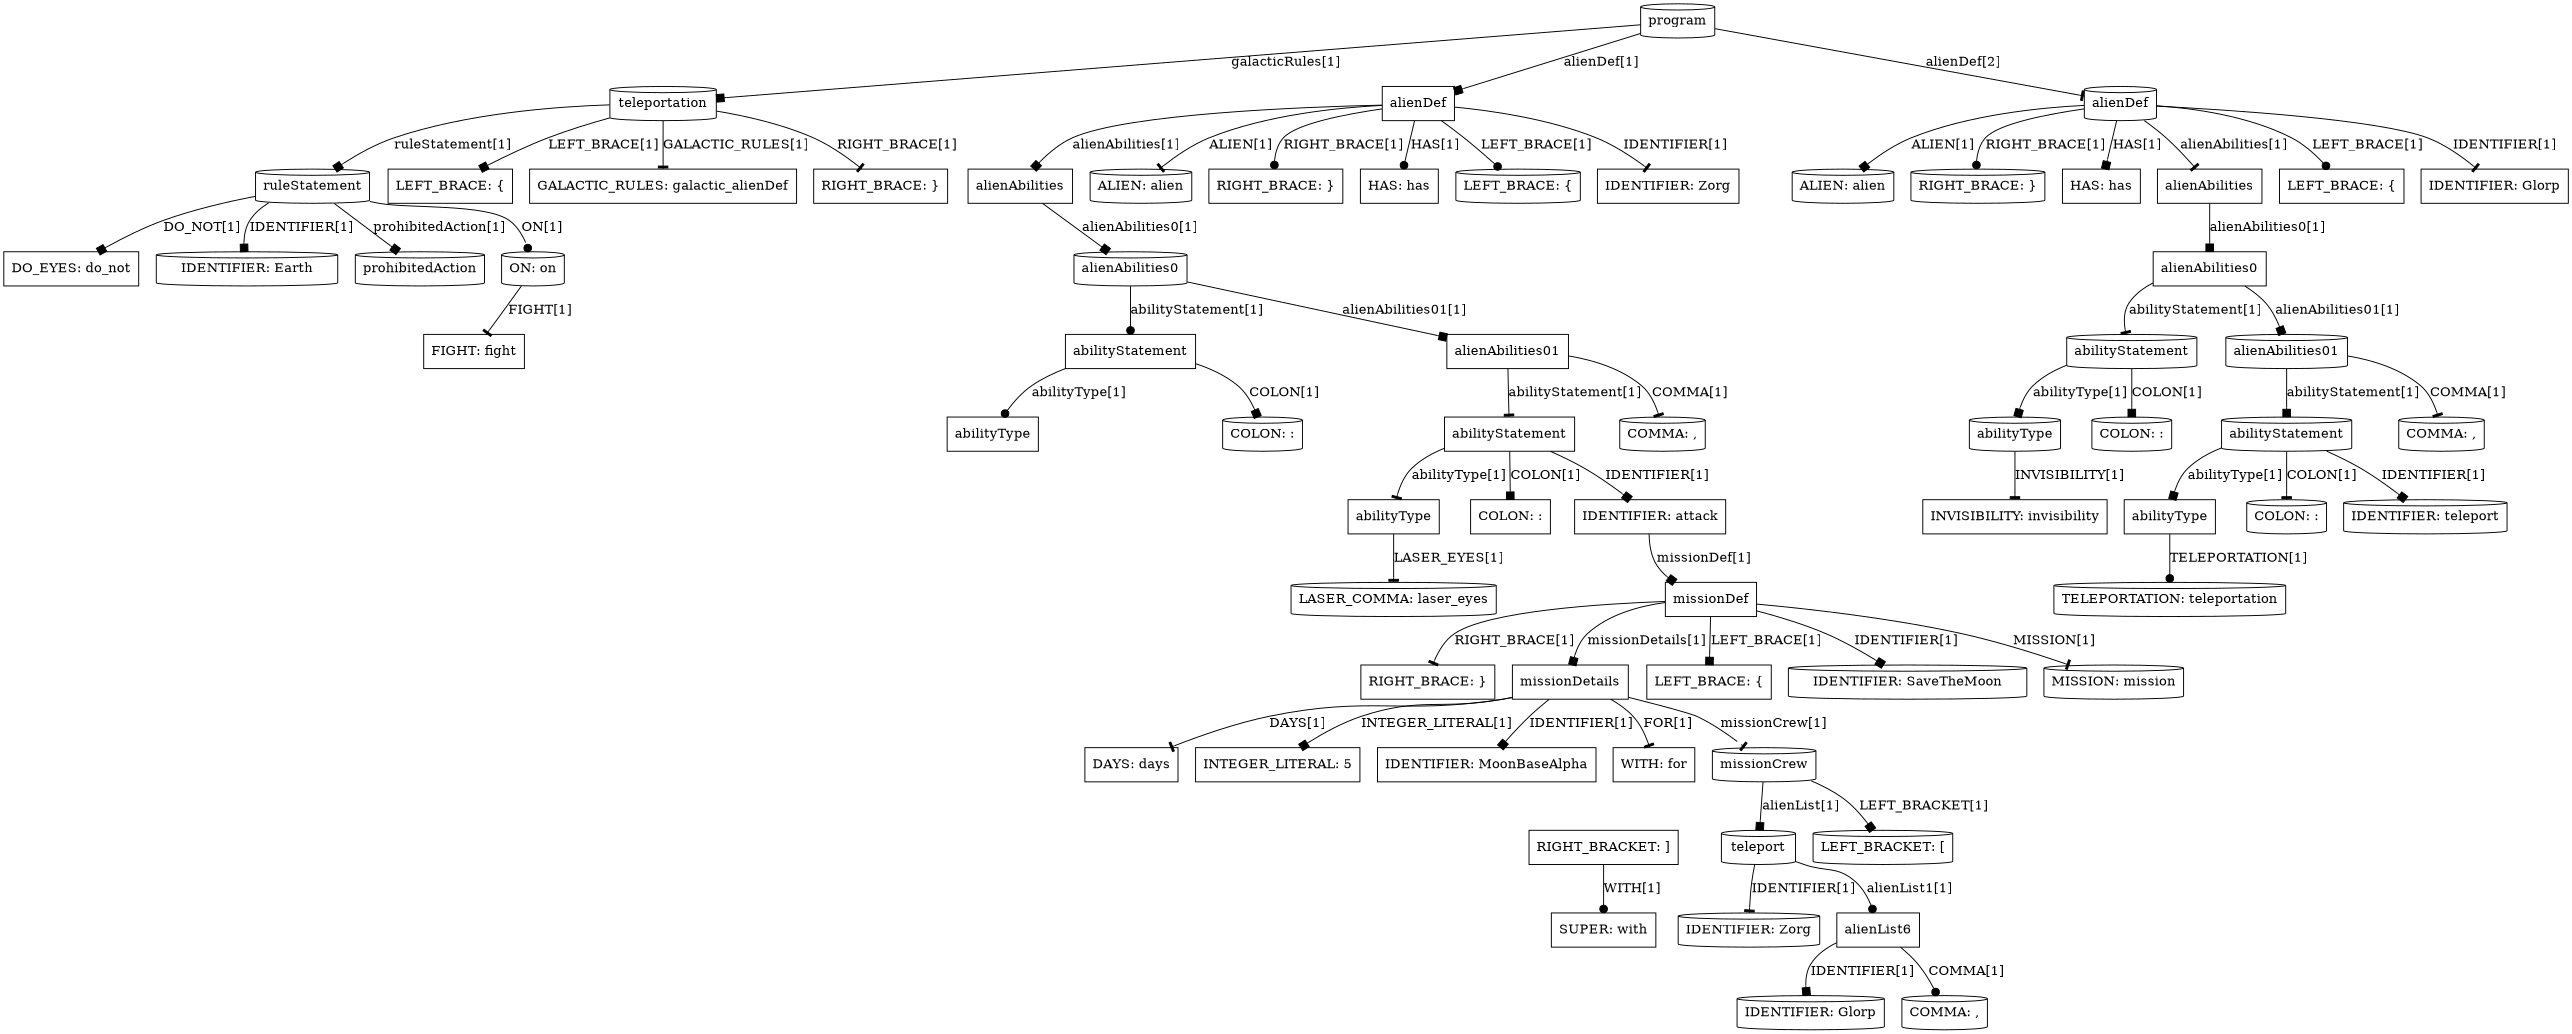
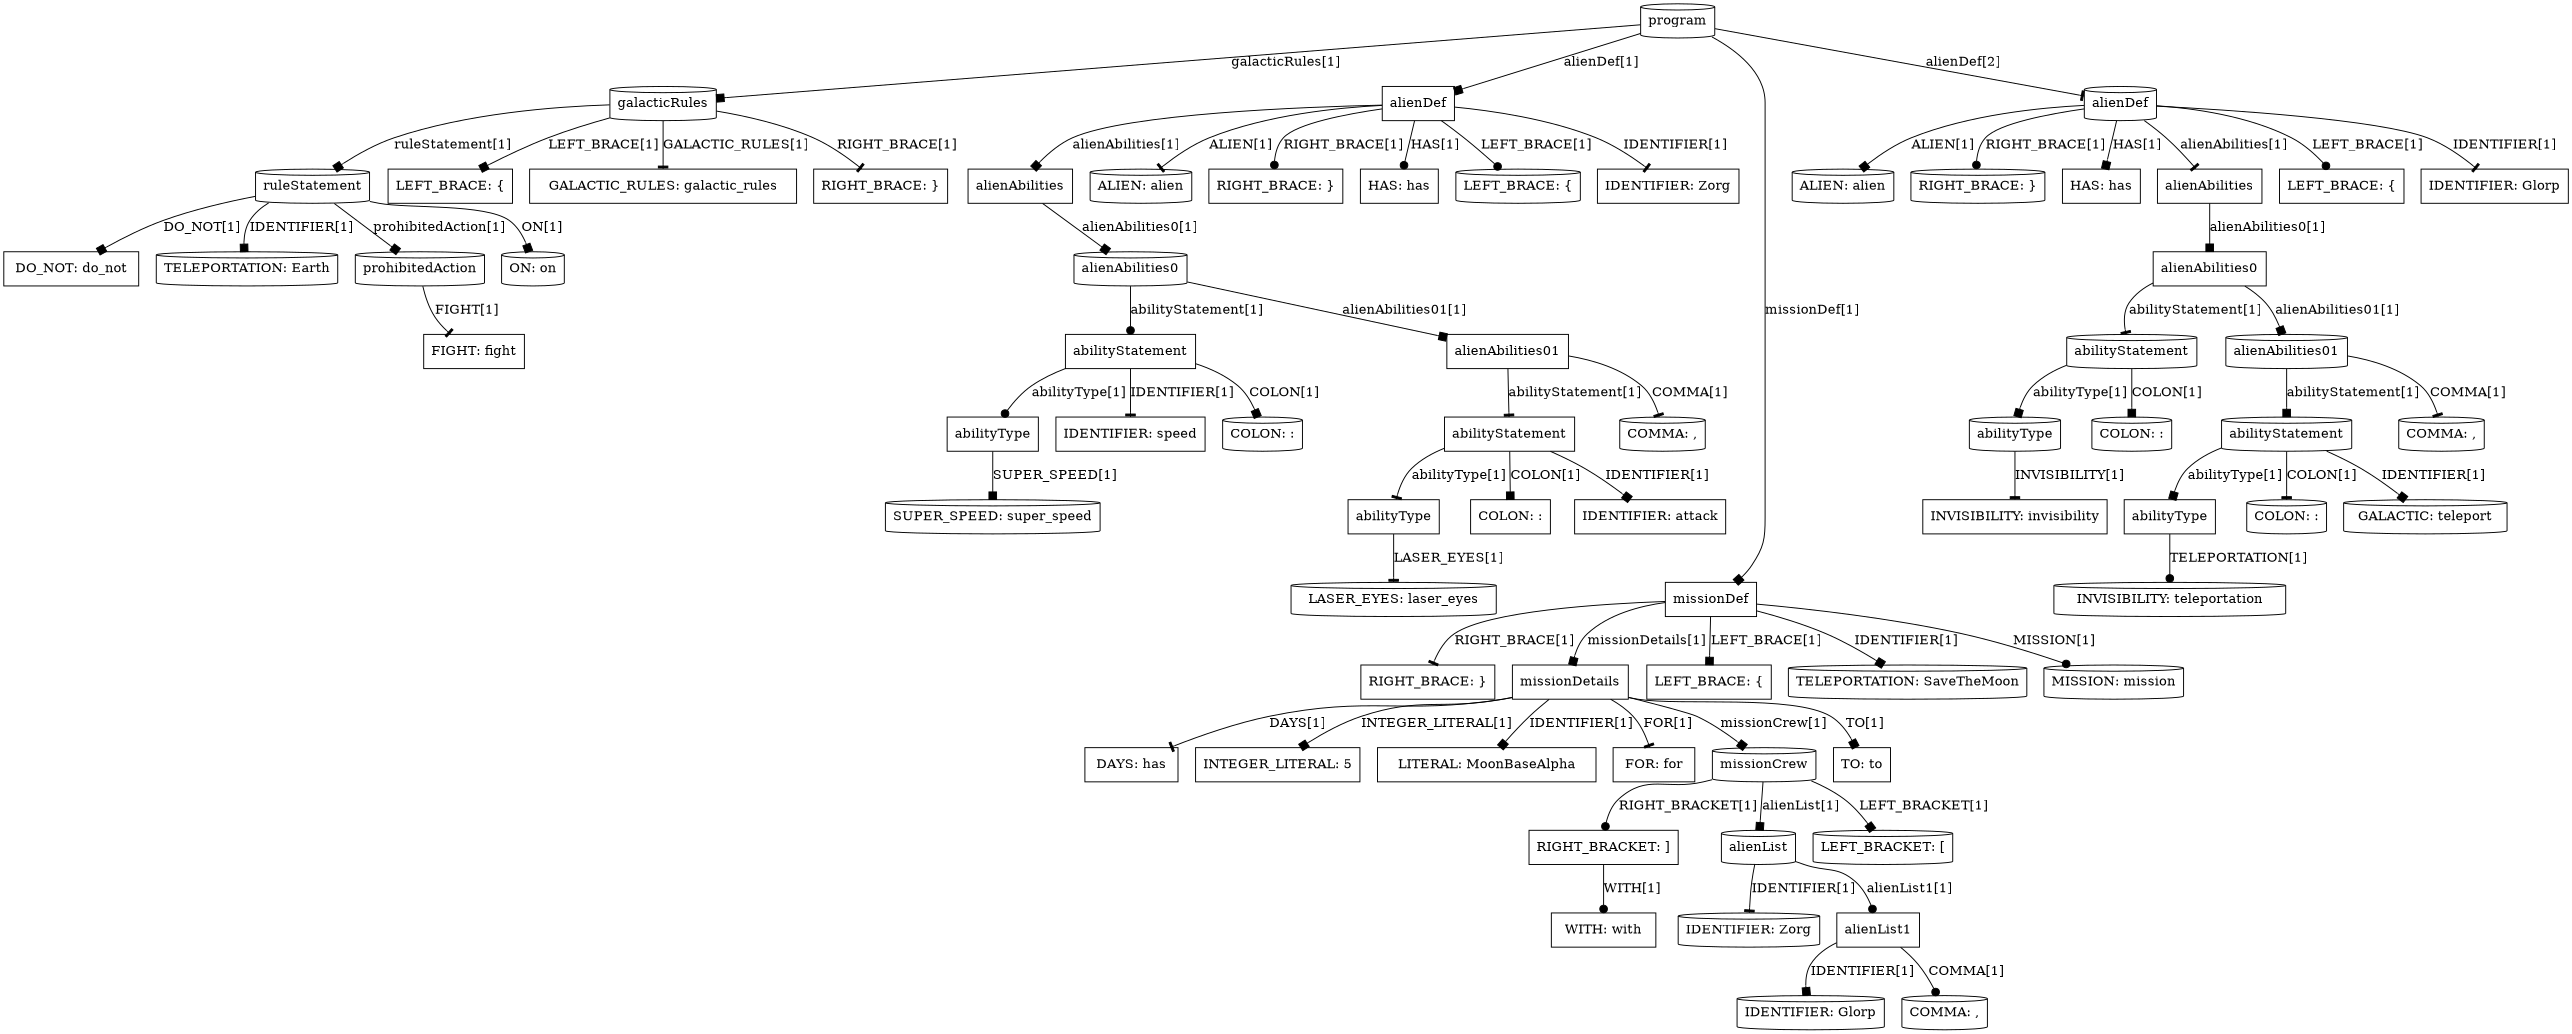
node "teleportation": label "teleportation" -> "galacticRules"
node "GALACTIC_RULES: galactic_alienDef": label "GALACTIC_RULES: galactic_alienDef" -> "GALACTIC_RULES: galactic_rules"
edge "ruleStatement" -> "ON: on": arrowhead dot -> box
node "DO_EYES: do_not": label "DO_EYES: do_not" -> "DO_NOT: do_not"
node "IDENTIFIER: Earth": label "IDENTIFIER: Earth" -> "TELEPORTATION: Earth"
edge "ON: on" -> "FIGHT: fight": now "prohibitedAction" -> "FIGHT: fight"
node "IDENTIFIER: speed": added
node "SUPER_SPEED: super_speed": added
node "IDENTIFIER: teleport": label "IDENTIFIER: teleport" -> "GALACTIC: teleport"
edge "IDENTIFIER: attack" -> "missionDef": now "program" -> "missionDef"
node "LASER_COMMA: laser_eyes": label "LASER_COMMA: laser_eyes" -> "LASER_EYES: laser_eyes"
node "TELEPORTATION: teleportation": label "TELEPORTATION: teleportation" -> "INVISIBILITY: teleportation"
edge "missionDef" -> "MISSION: mission": arrowhead tee -> dot
node "IDENTIFIER: SaveTheMoon": label "IDENTIFIER: SaveTheMoon" -> "TELEPORTATION: SaveTheMoon"
edge "missionDetails" -> "missionCrew": arrowhead tee -> box
node "DAYS: days": label "DAYS: days" -> "DAYS: has"
node "IDENTIFIER: MoonBaseAlpha": label "IDENTIFIER: MoonBaseAlpha" -> "LITERAL: MoonBaseAlpha"
node "WITH: for": label "WITH: for" -> "FOR: for"
node "TO: to": added
edge "missionCrew" -> "RIGHT_BRACKET: ]": added, label "RIGHT_BRACKET[1]"
node "teleport": label "teleport" -> "alienList"
node "SUPER: with": label "SUPER: with" -> "WITH: with"
node "alienList6": label "alienList6" -> "alienList1"
